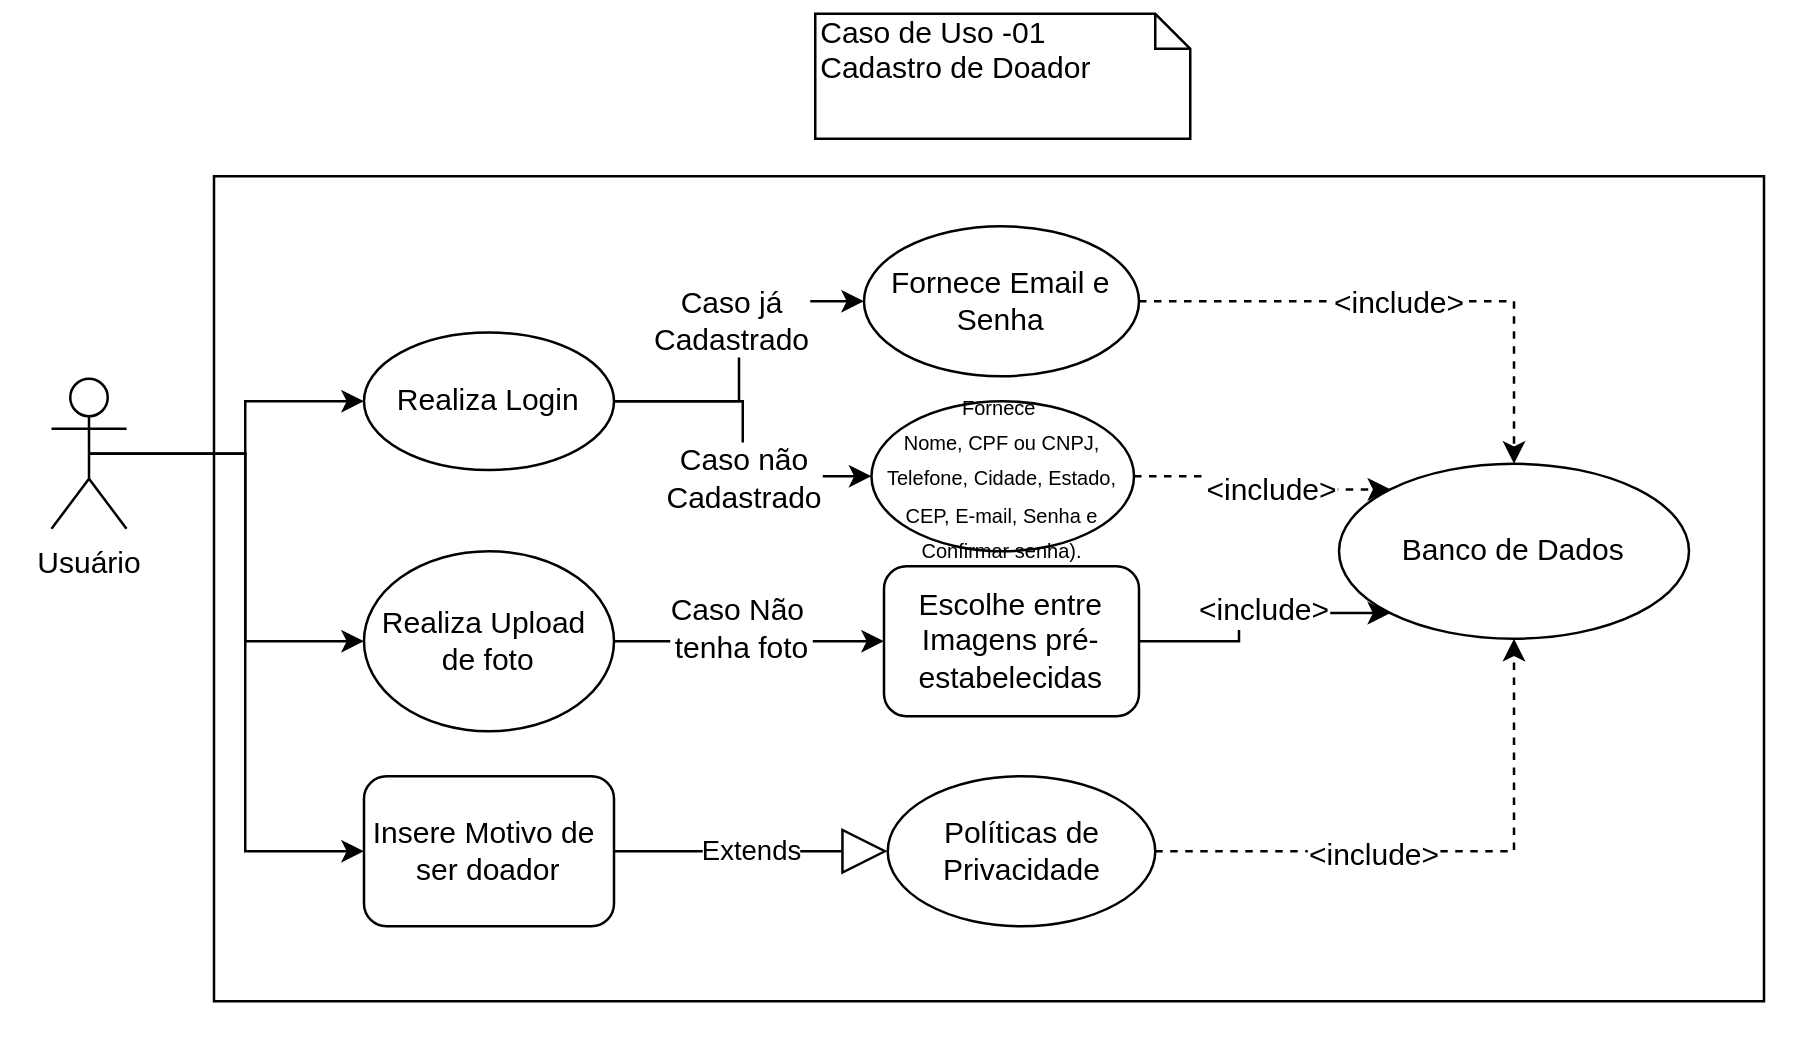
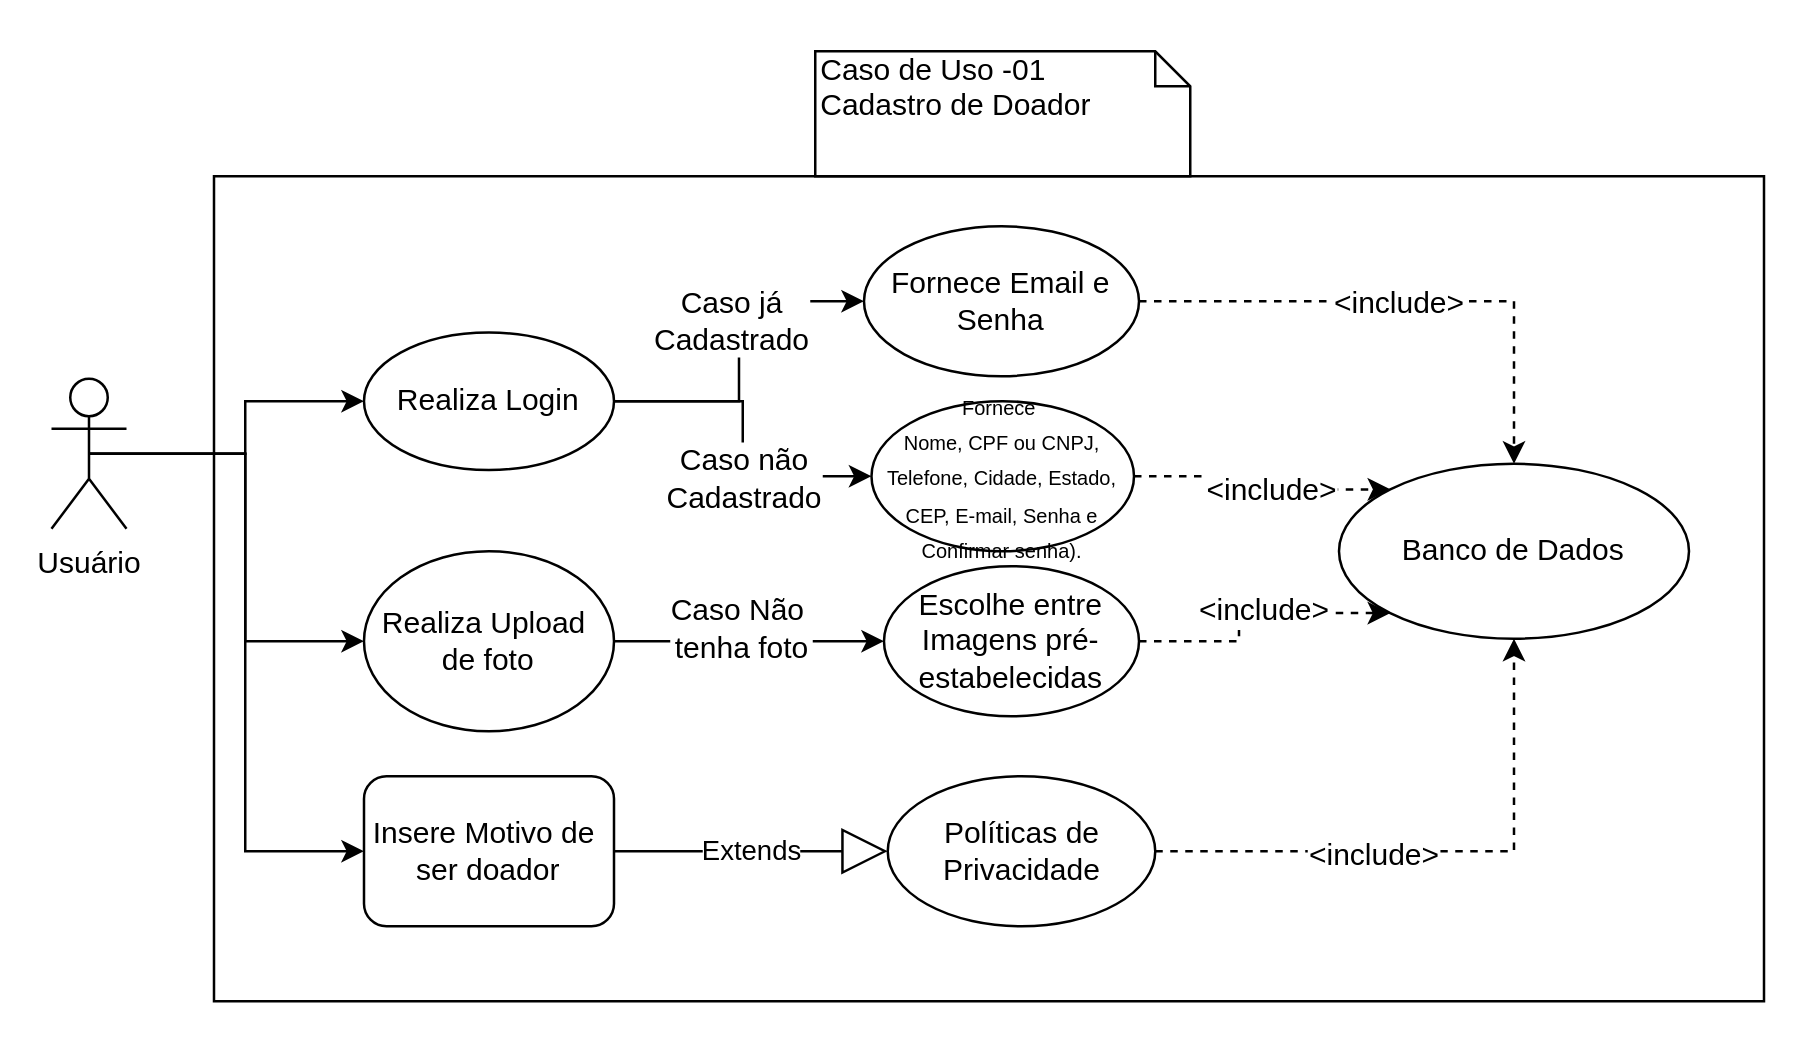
node "Caso de Uso -01 Cadastro de Doador": moved (1003, 76) -> (1003, 114)
node "Escolhe entre Imagens pré-estabelecidas": shape rounded rectangle -> ellipse
edge "Escolhe entre Imagens pré-estabelecidas" -> "Banco de Dados": style solid -> dashed
